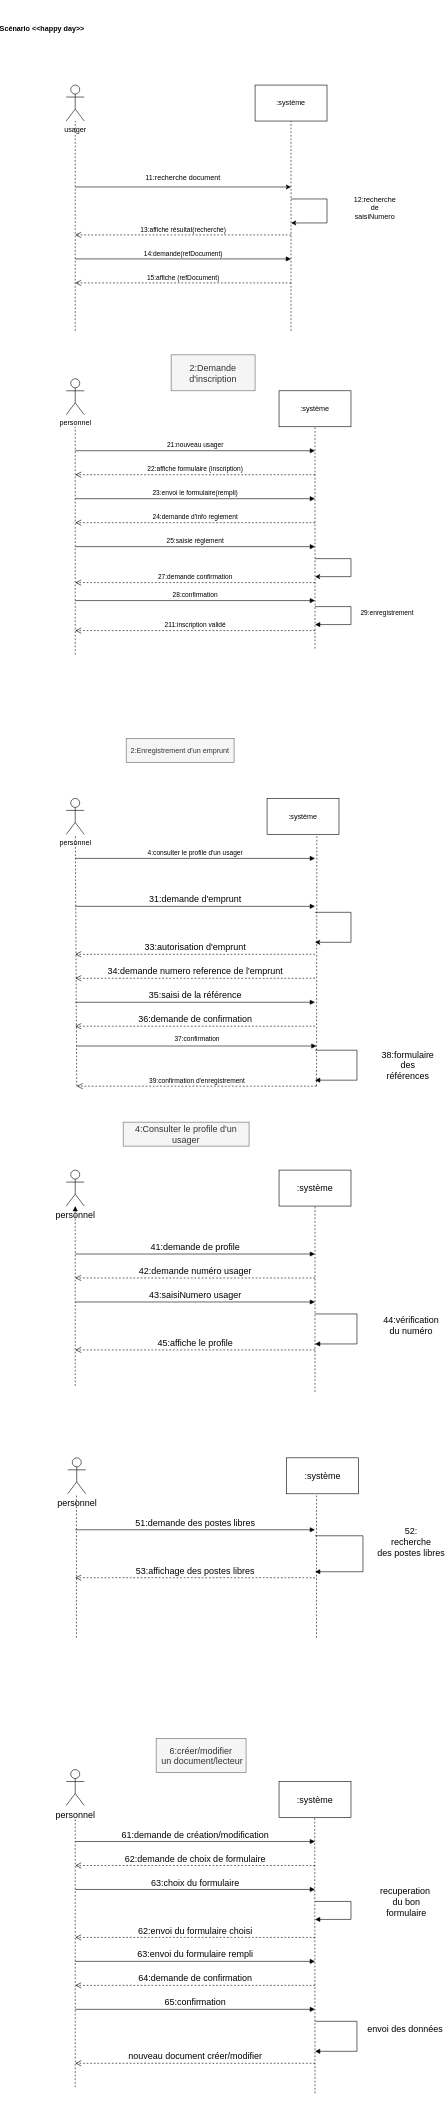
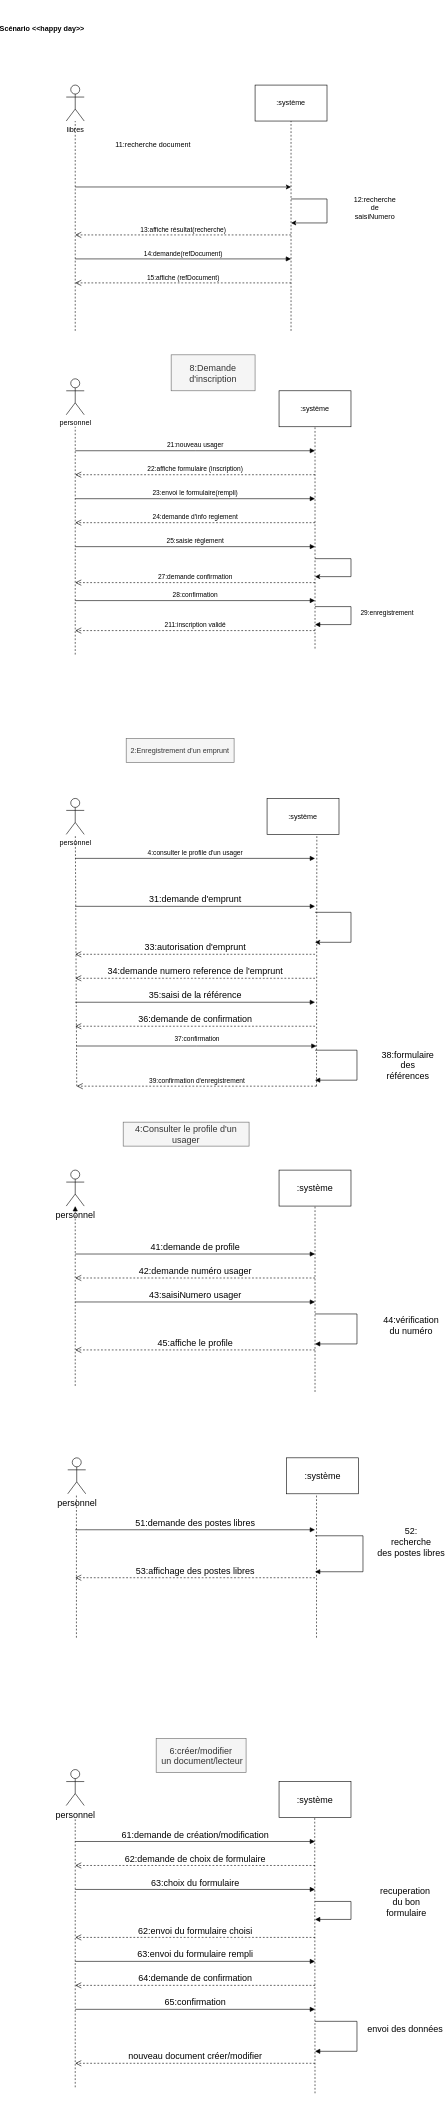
node "usager": label "usager" -> "libres"
node "11:recherche document": moved (183, 177) -> (153, 144)
node "2:Demande d'inscription": label "2:Demande d'inscription" -> "8:Demande d'inscription"
